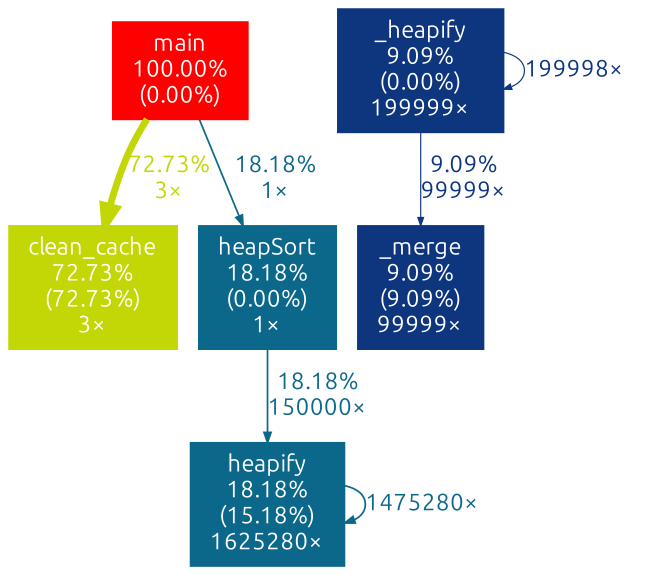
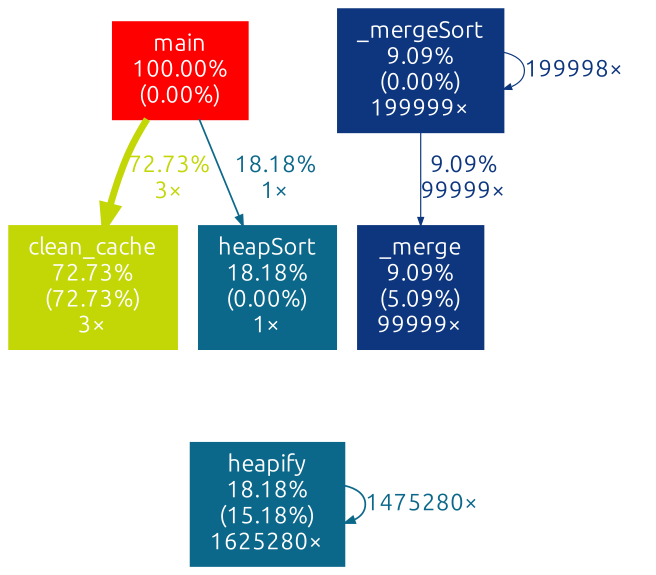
node "_heapify 9.09% (0.00%) 199999×": label "_heapify 9.09% (0.00%) 199999×" -> "_mergeSort 9.09% (0.00%) 199999×"
node "_merge 9.09% (9.09%) 99999×": label "_merge 9.09% (9.09%) 99999×" -> "_merge 9.09% (5.09%) 99999×"
edge "heapSort 18.18% (0.00%) 1×" -> "heapify 18.18% (15.18%) 1625280×": removed, label "18.18% 150000×"
